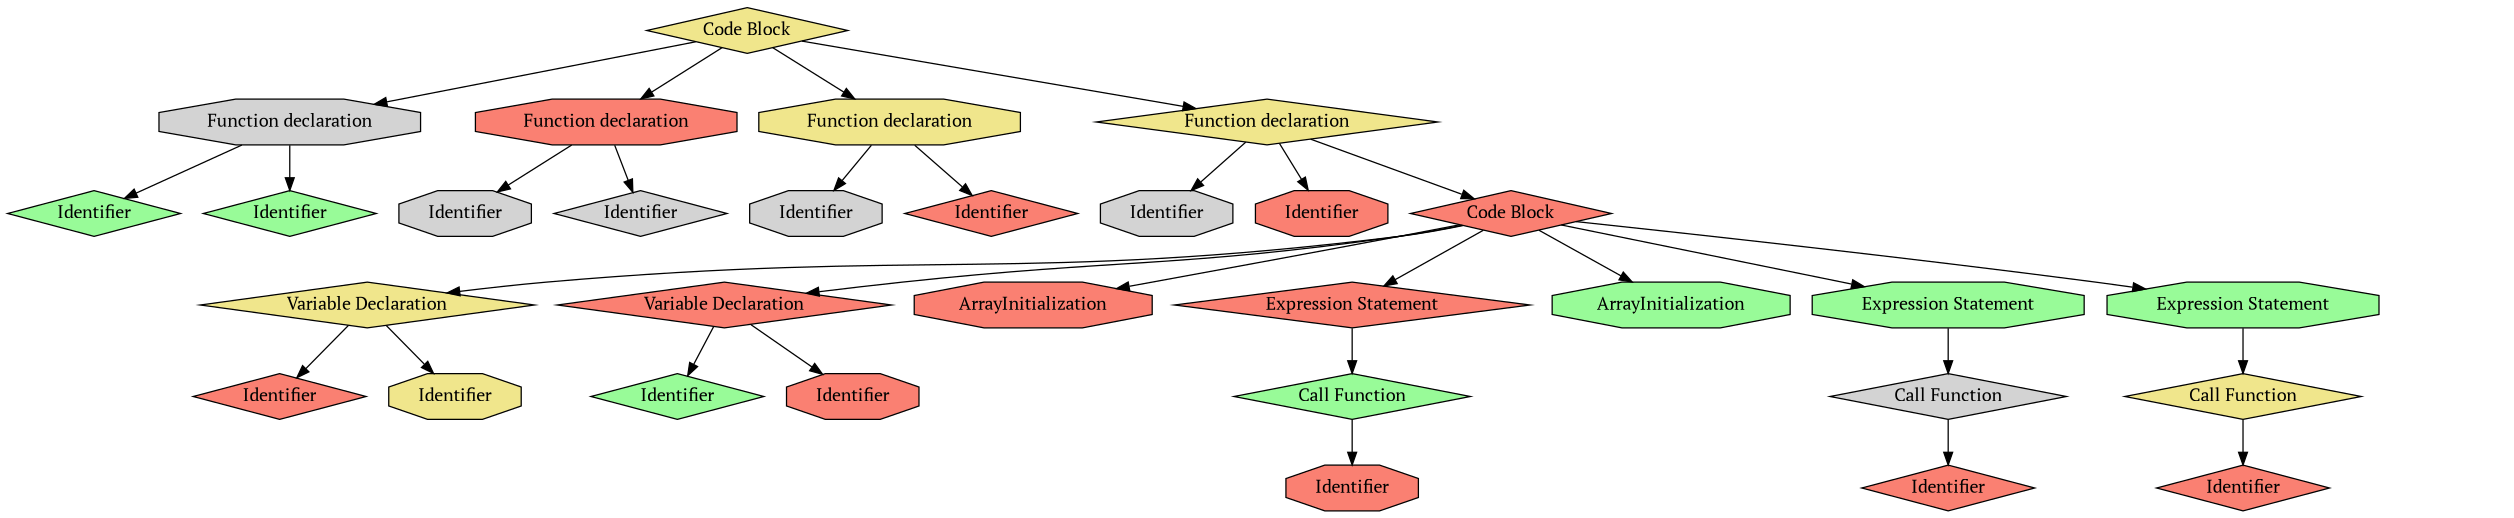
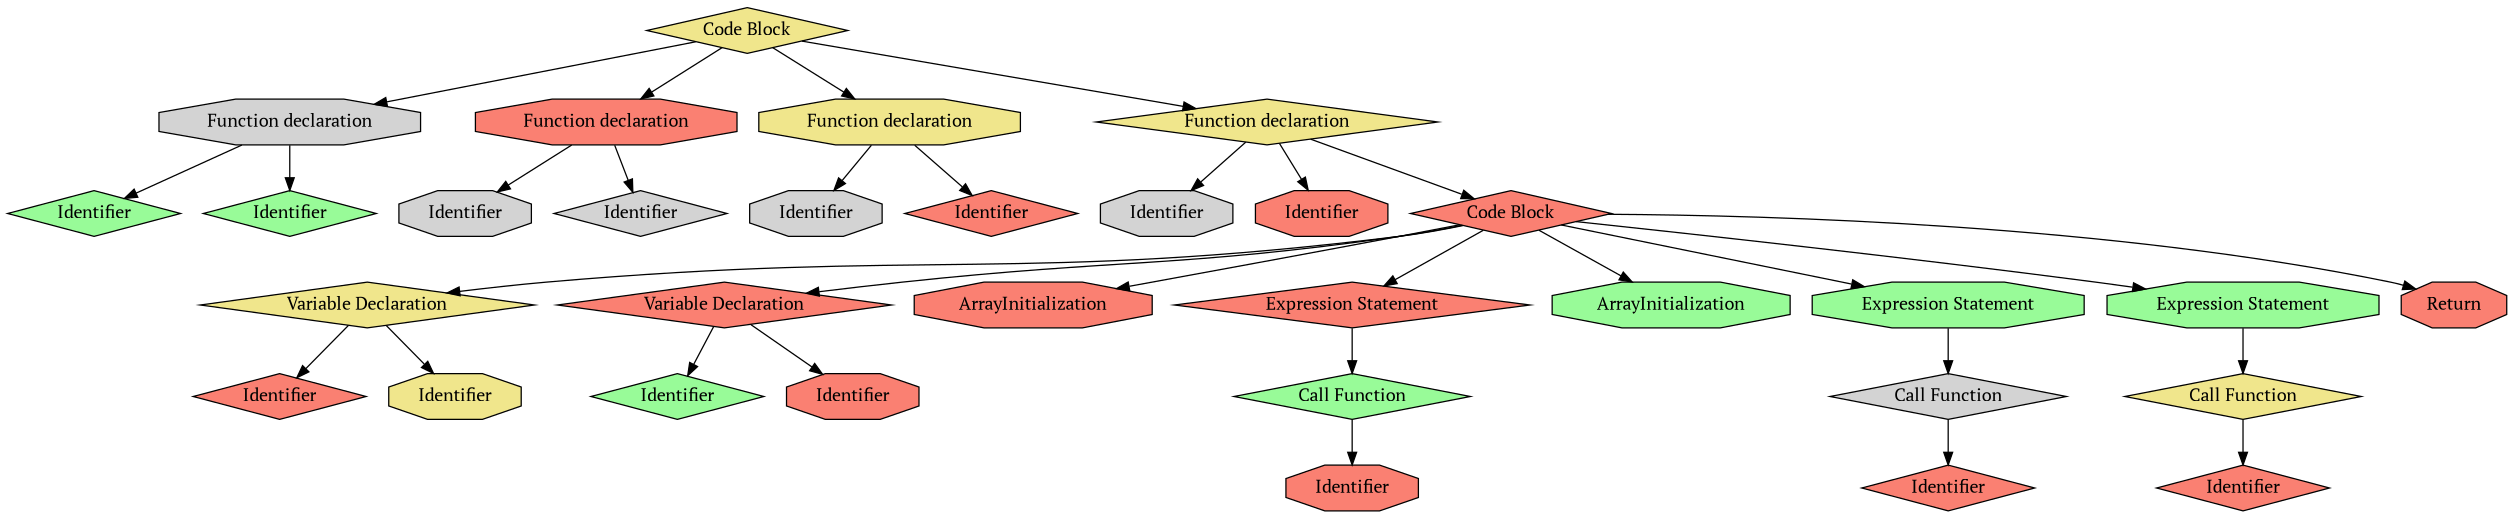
node "Return": added
